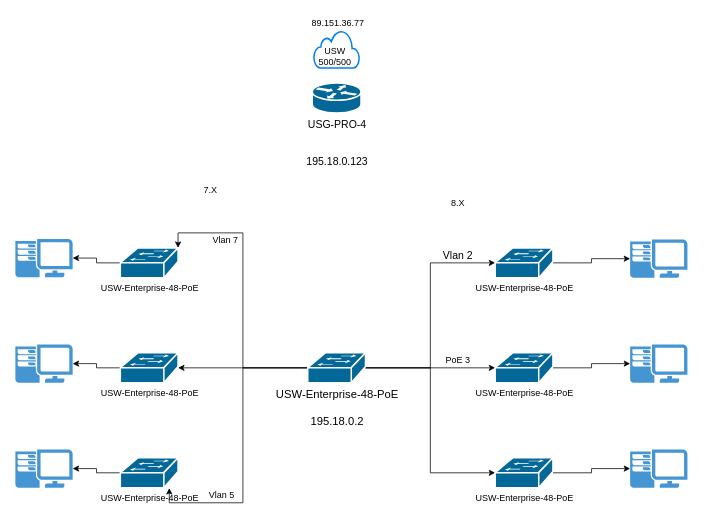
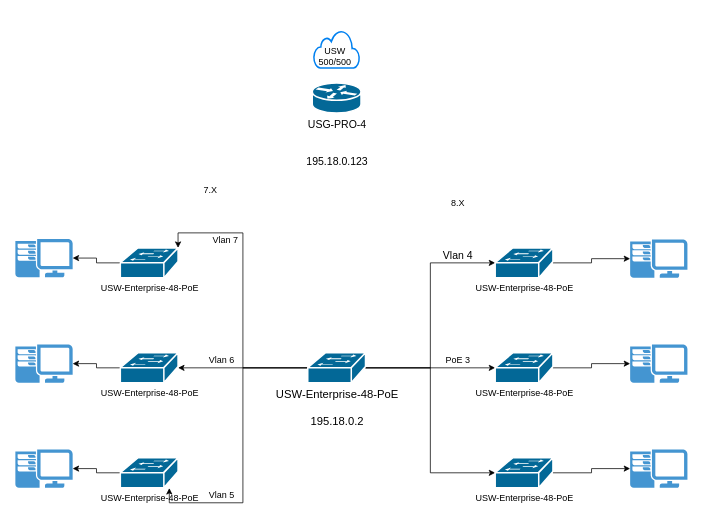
node "89.151.36.77": removed
node "Vlan 2": label "Vlan 2" -> "Vlan 4"
node "Vlan 6": added
